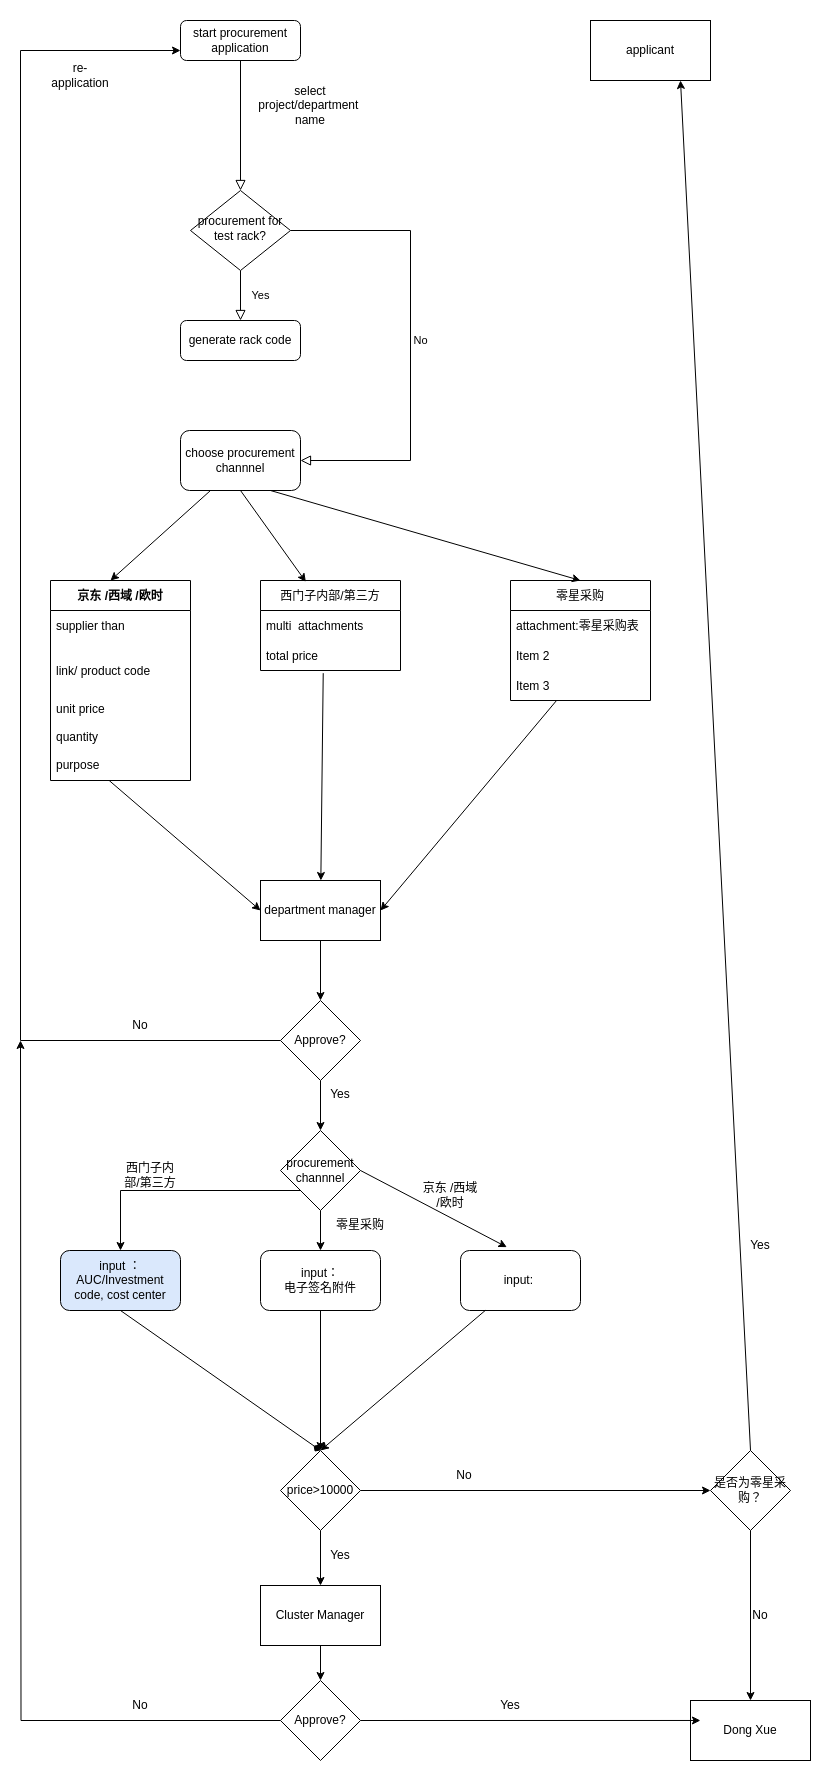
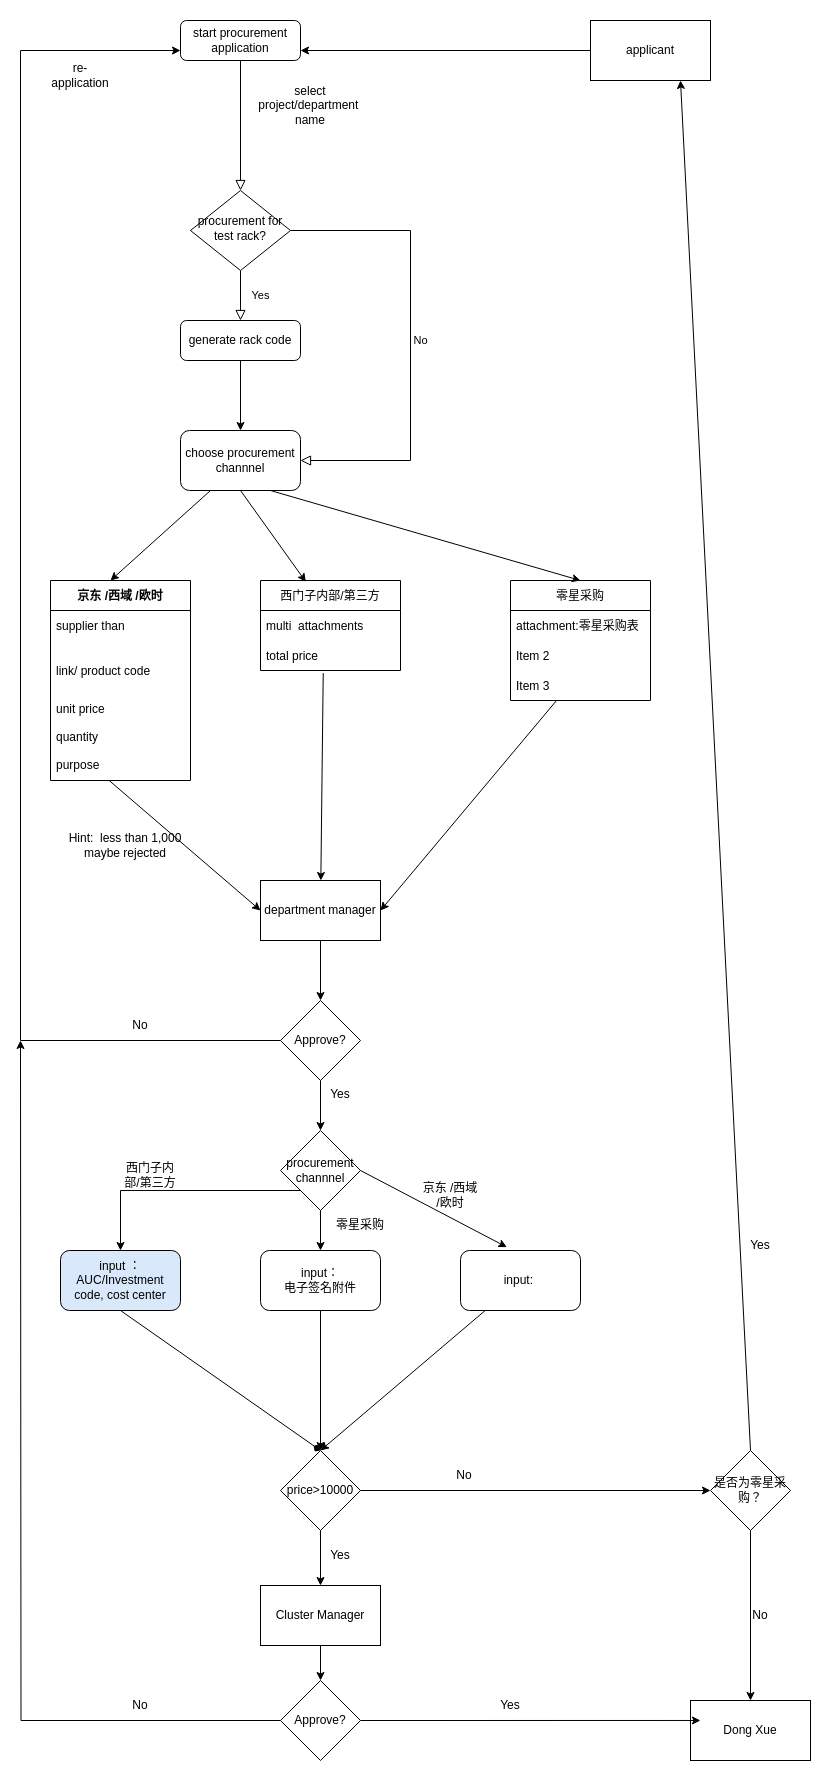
edge "applicant" -> "start procurement application": added
edge "generate rack code" -> "choose procurement channnel": added
node "Hint: less than 1,000 maybe rejected": added
